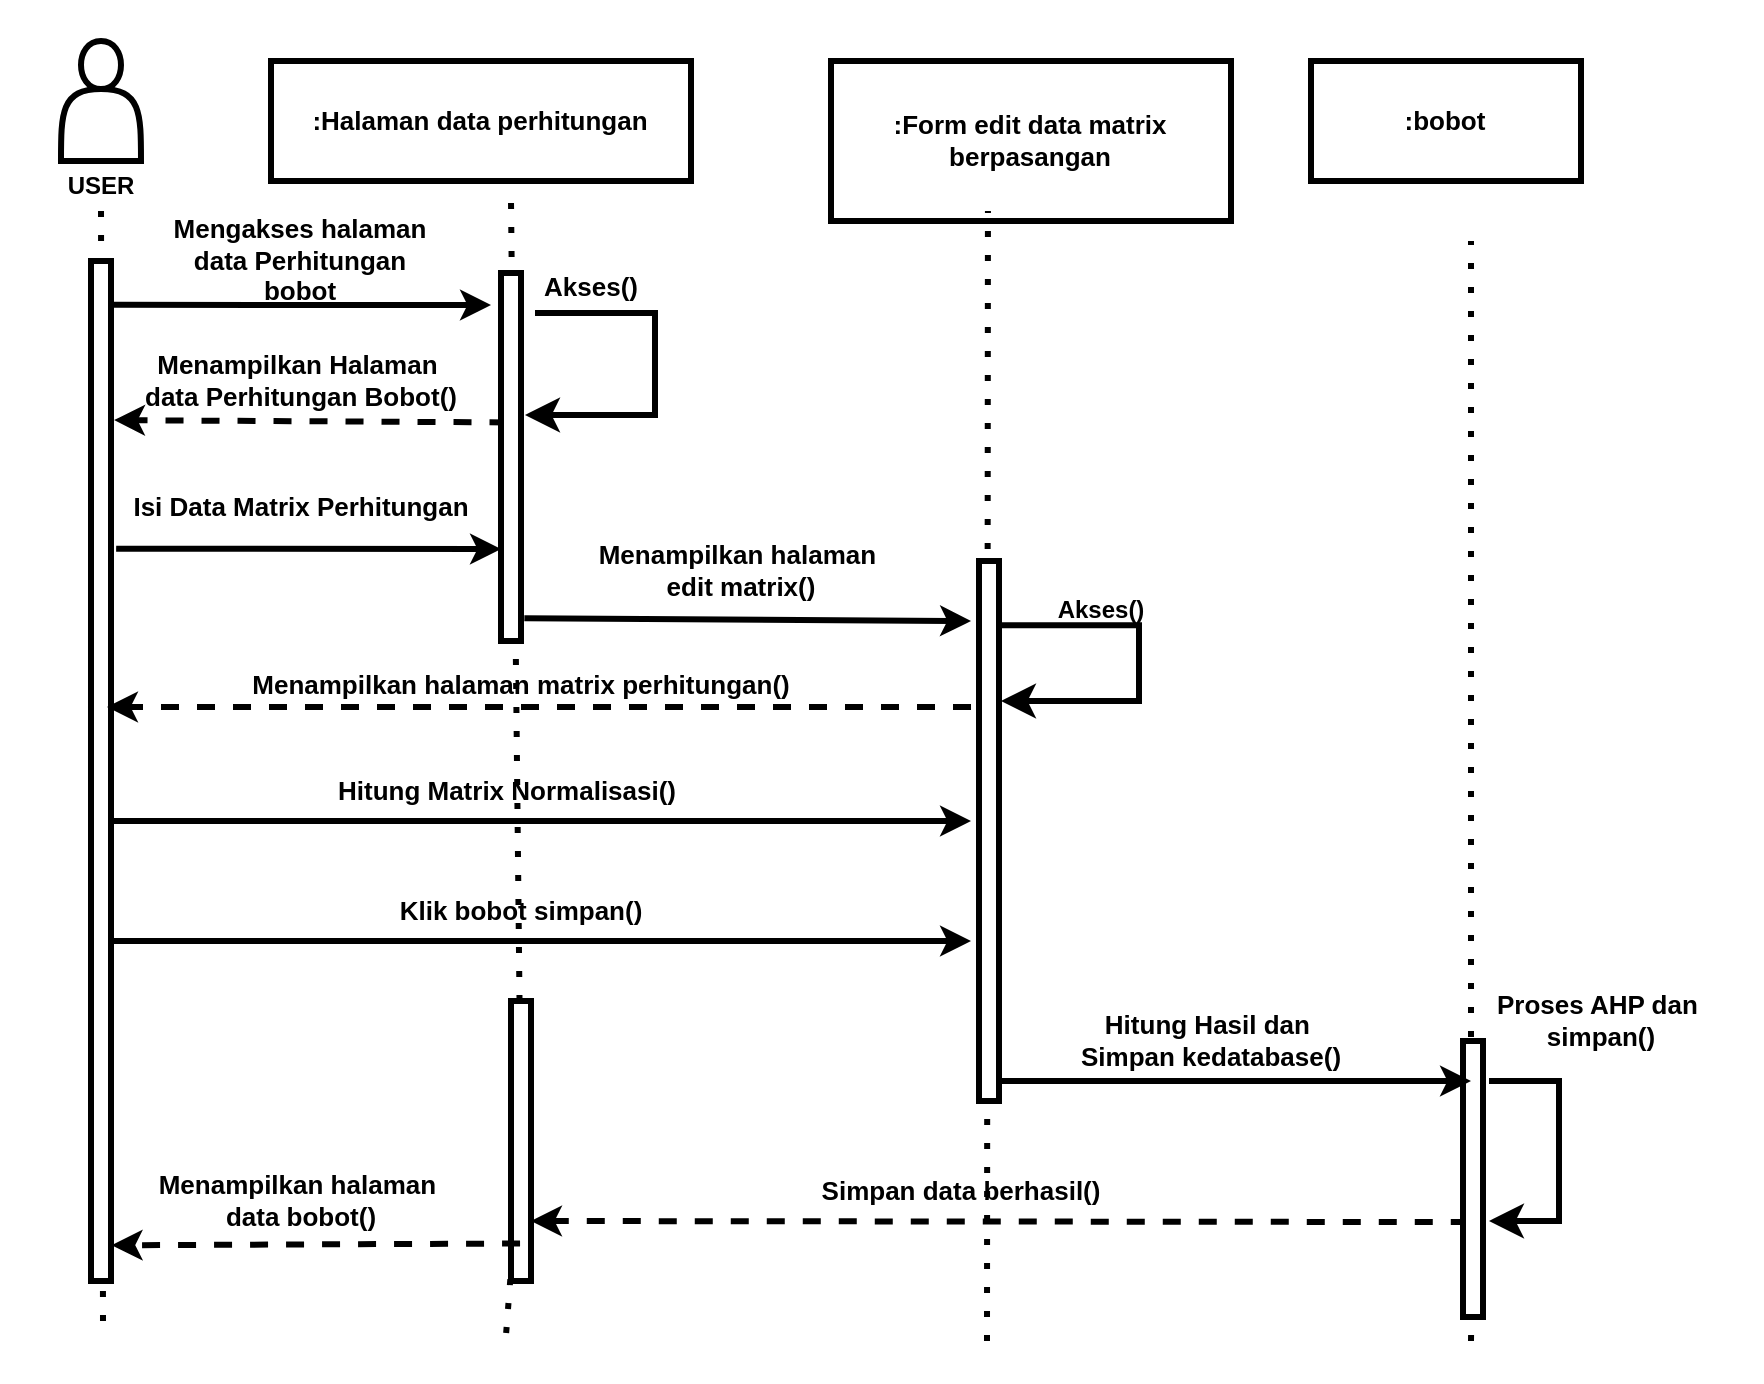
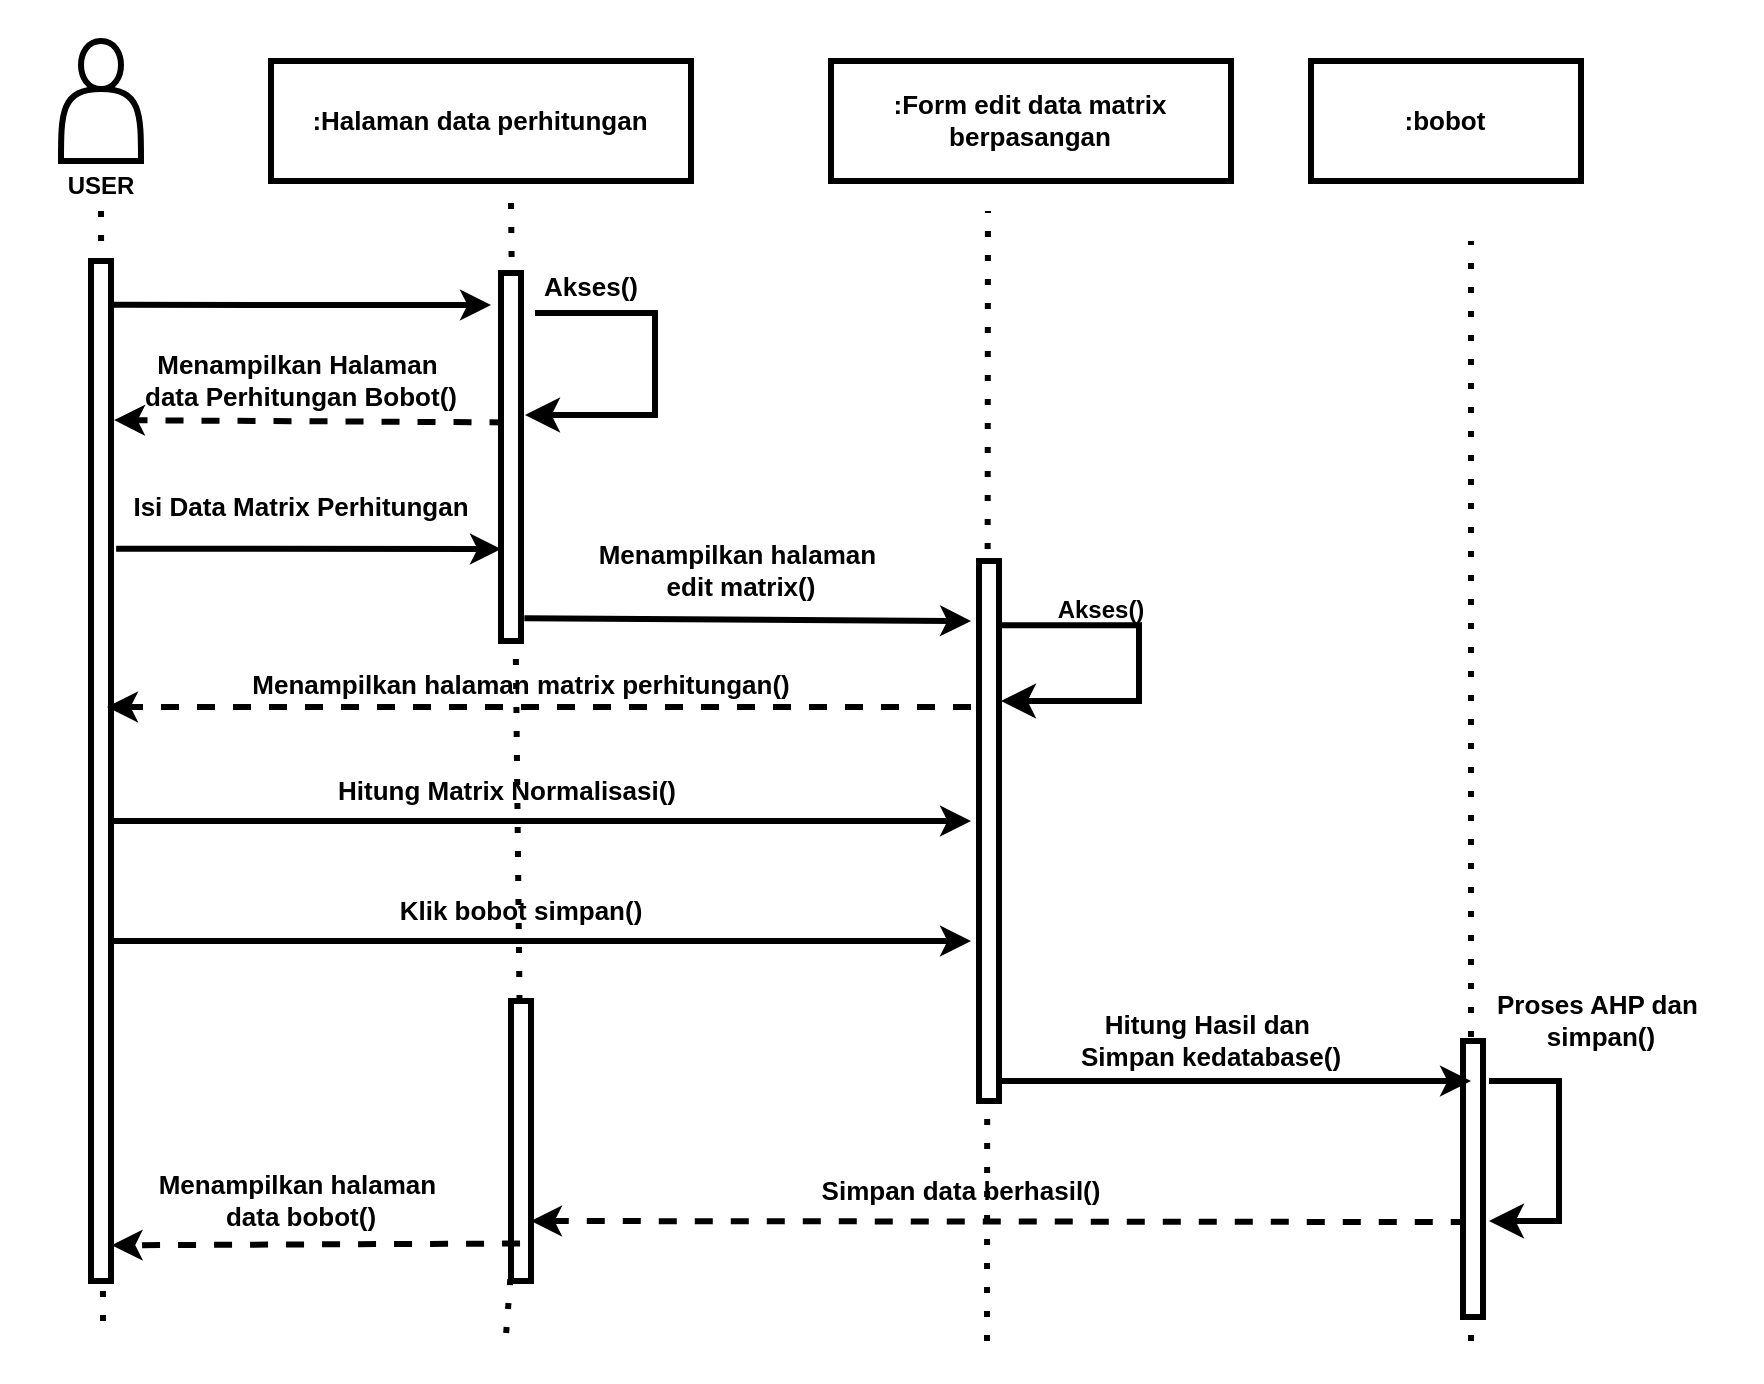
node ":Form edit data matrix berpasangan": size 400x160 -> 400x120
node "Mengakses halaman data Perhitungan bobot": removed
